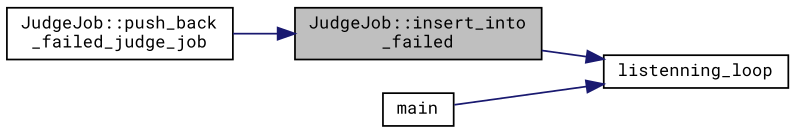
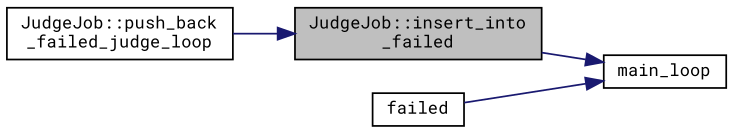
node "JudgeJob::push_back _failed_judge_job": label "JudgeJob::push_back _failed_judge_job" -> "JudgeJob::push_back _failed_judge_loop"
node "listenning_loop": label "listenning_loop" -> "main_loop"
node "main": label "main" -> "failed"
